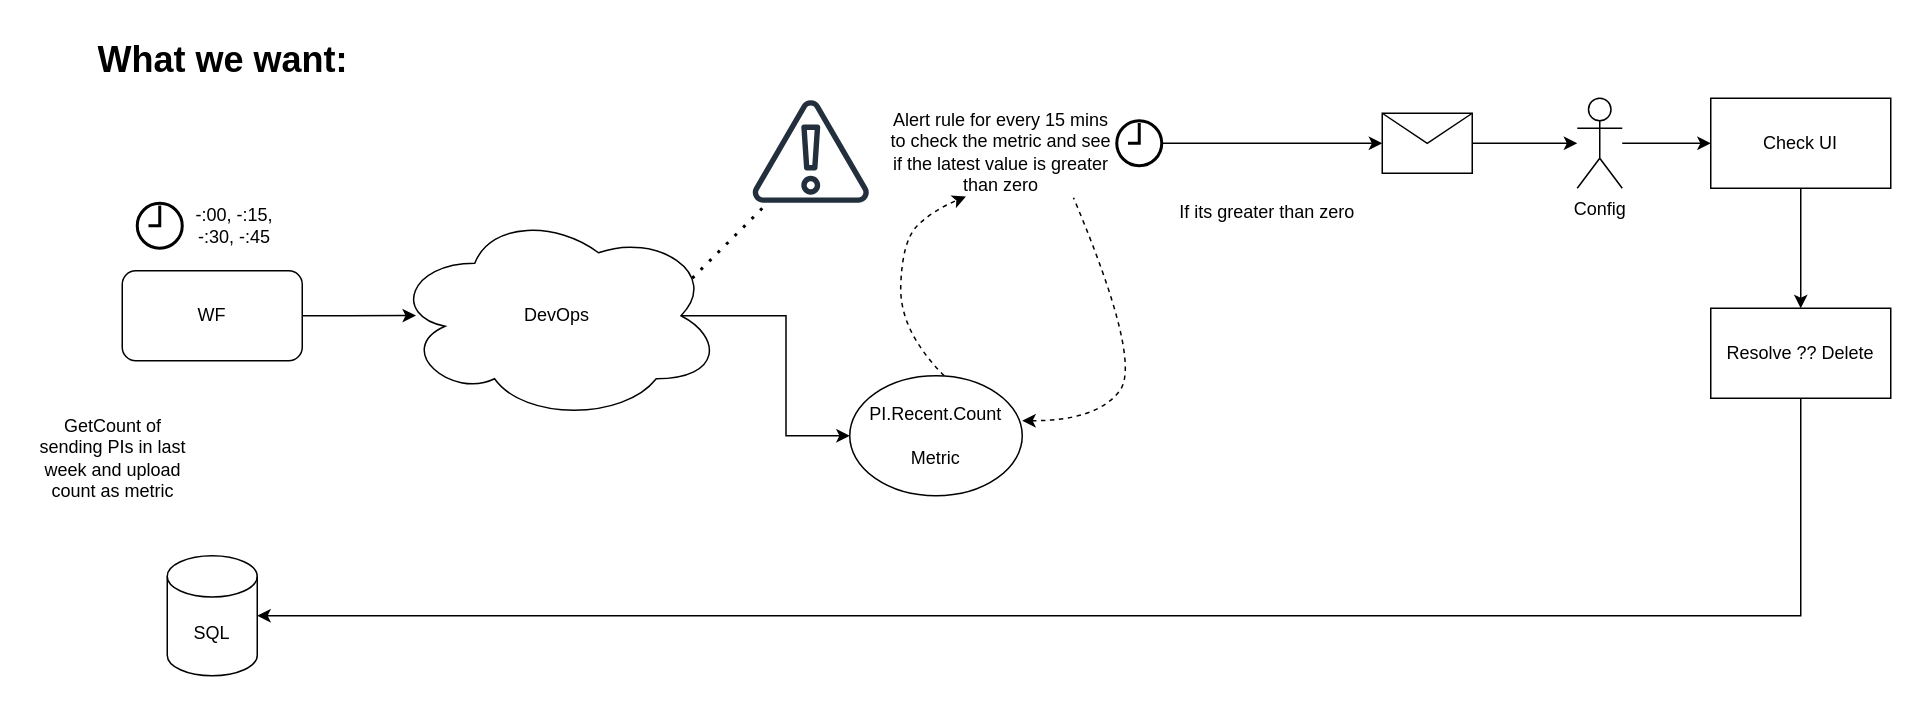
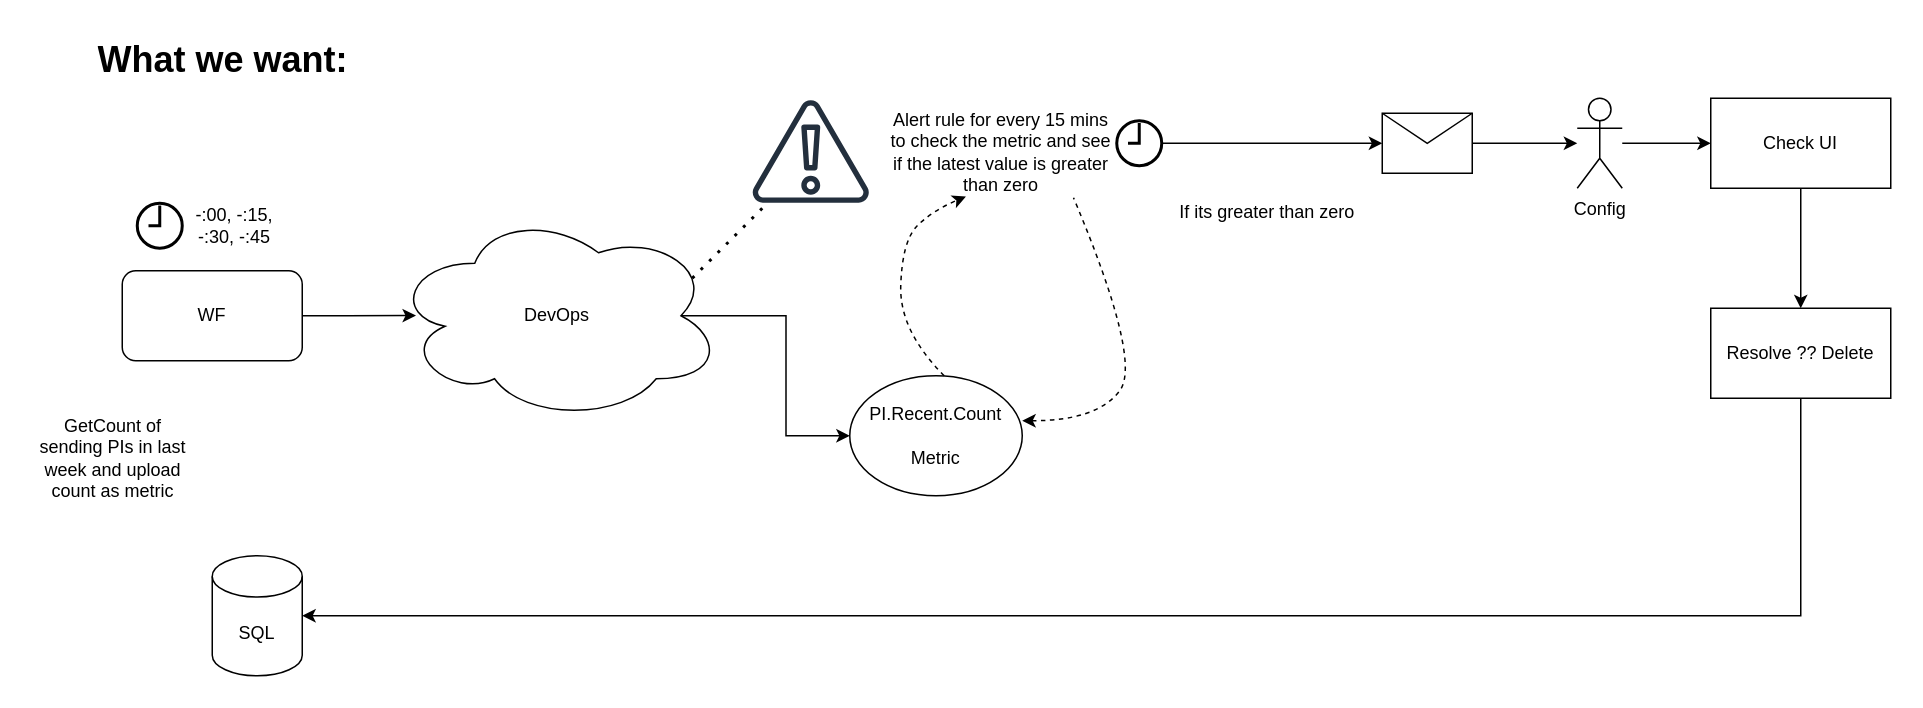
node "SQL": moved (212, 616) -> (257, 616)
